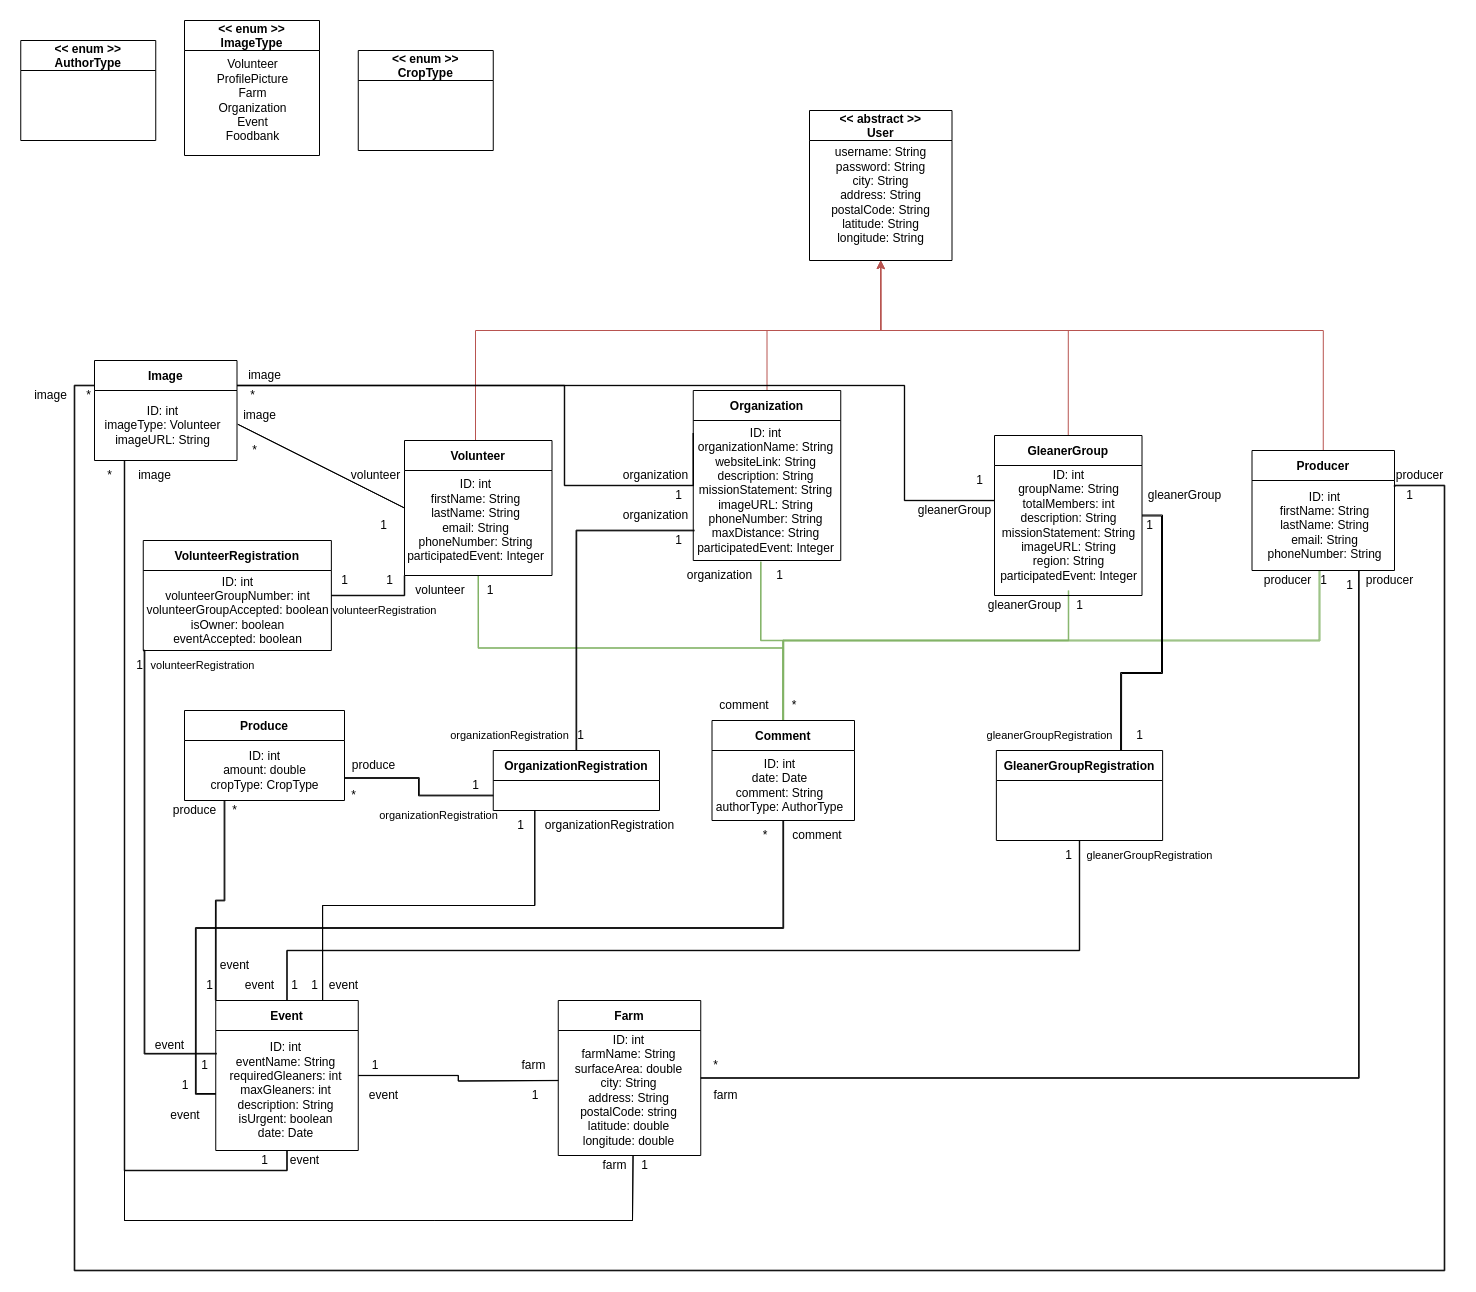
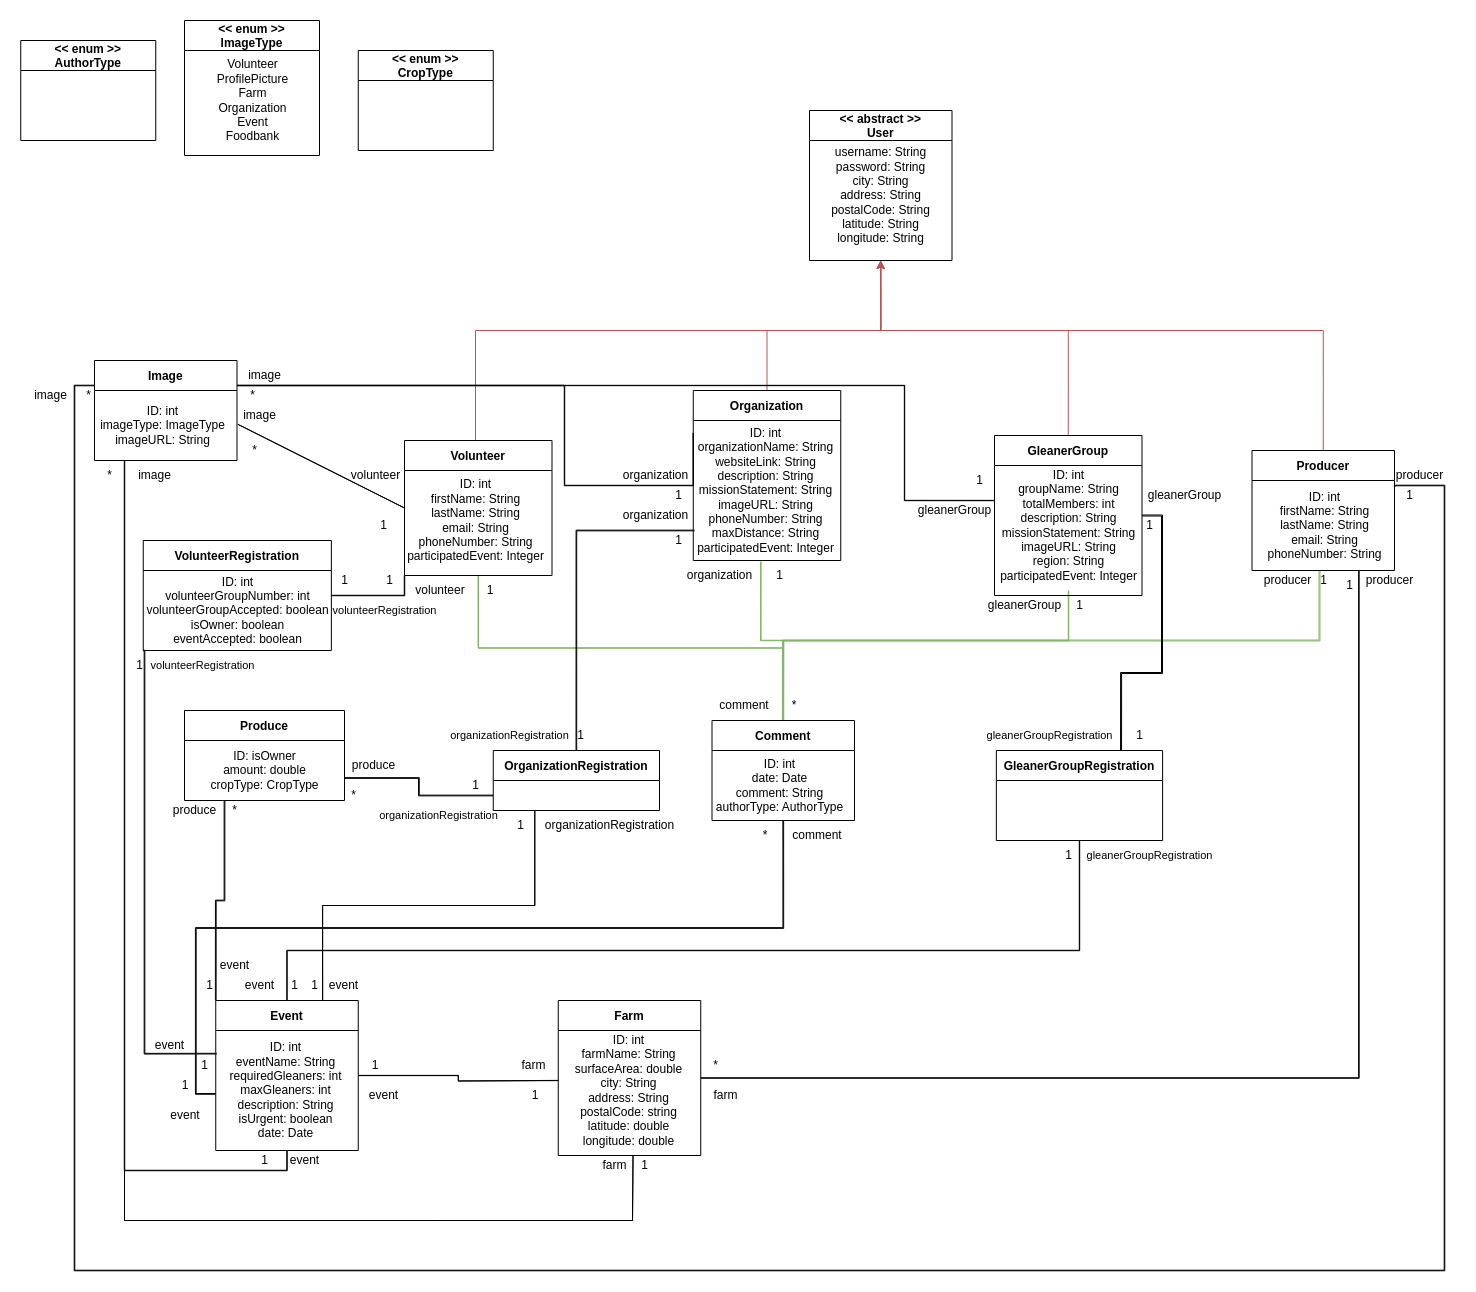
node "ID: int imageType: Volunteer imageURL: String": label "ID: int imageType: Volunteer imageURL: String" -> "ID: int imageType: ImageType imageURL: String"
node "ID: int amount: double cropType: CropType": label "ID: int amount: double cropType: CropType" -> "ID: isOwner amount: double cropType: CropType"
